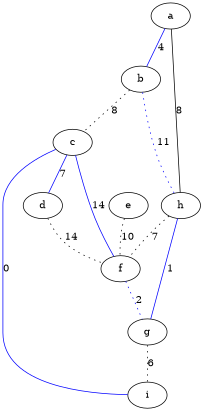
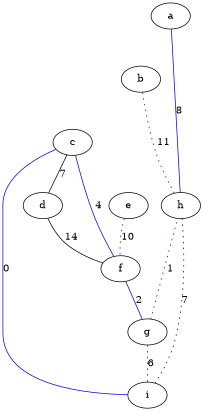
edge "a" -- "b": removed, label "4"
edge "b" -- "c": removed, label "8"
edge "a" -- "h": color black -> blue
edge "c" -- "d": color blue -> black
edge "c" -- "f": label "14" -> "4"
edge "h" -- "f": now "h" -- "i"
edge "e" -- "f": color black -> blue
edge "d" -- "f": style dotted -> solid
edge "h" -- "g": style solid -> dotted
edge "f" -- "g": style dotted -> solid
